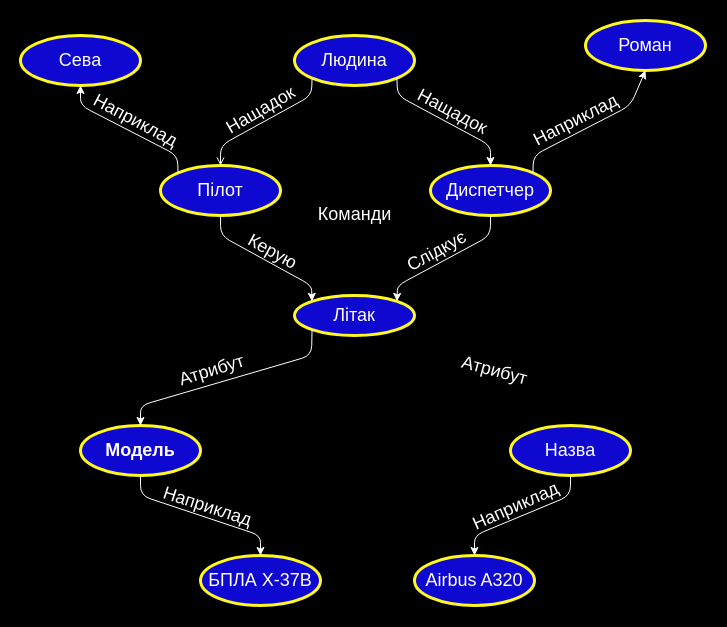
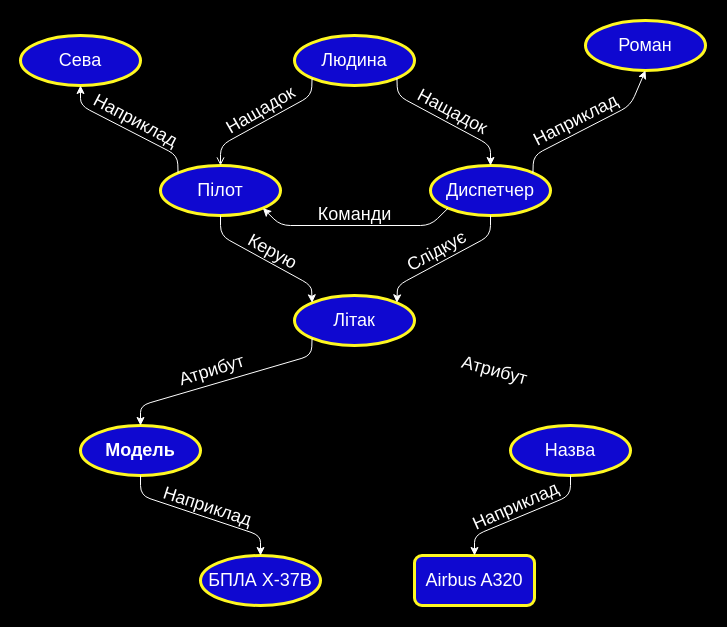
edge "Диспетчер" -> "Пілот": added
node "Літак": size 120x40 -> 120x50
node "Airbus A320": shape ellipse -> rounded rectangle
